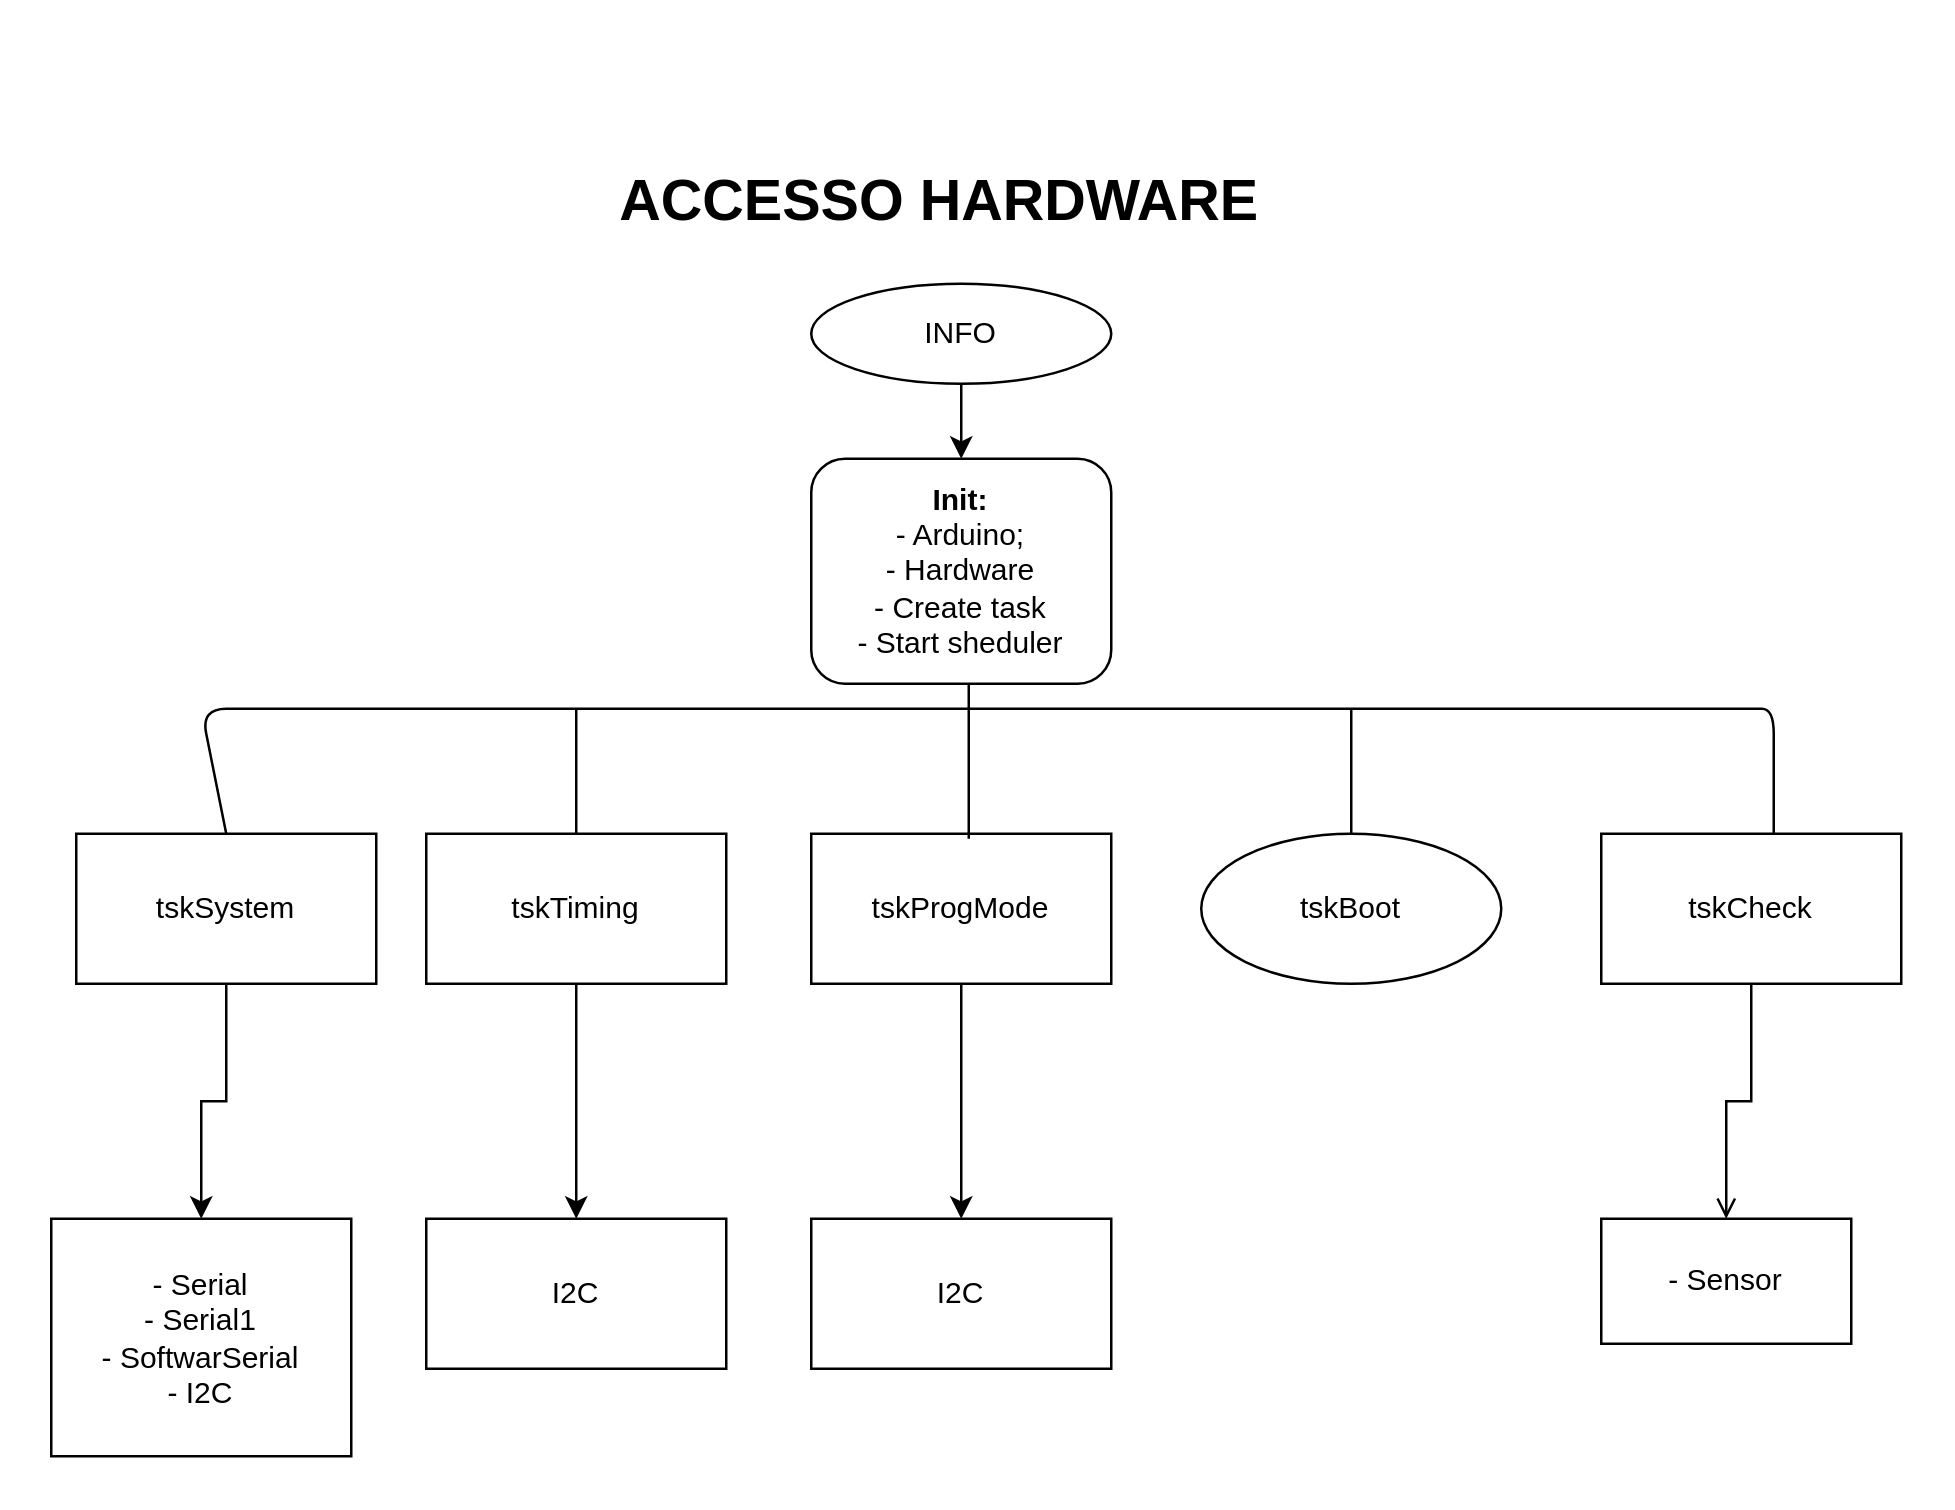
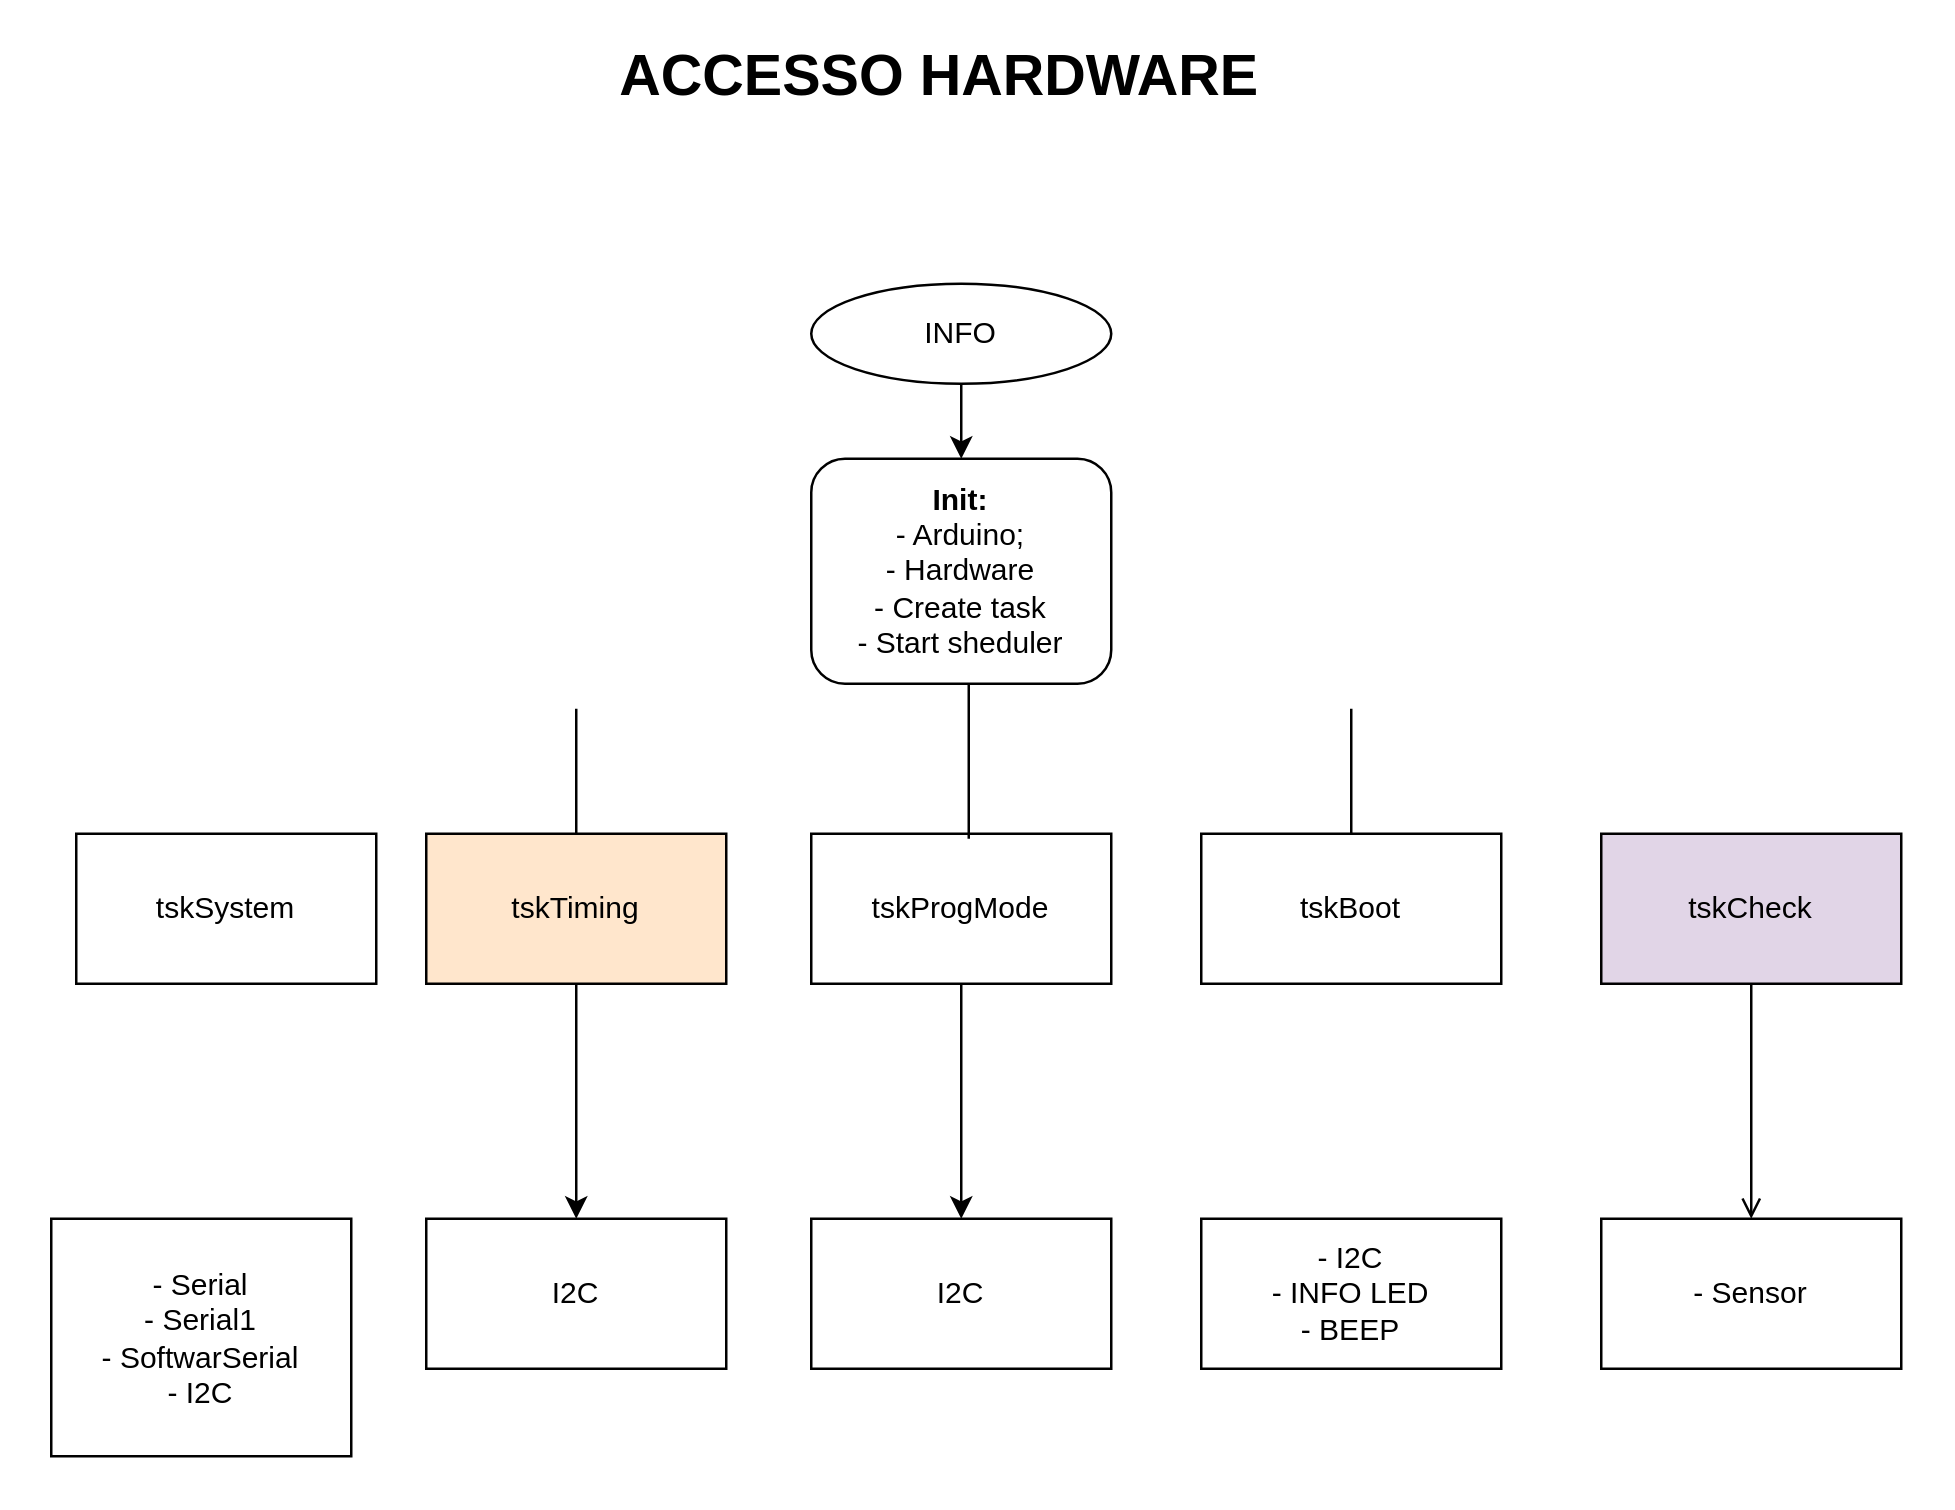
node "ACCESSO HARDWARE": moved (939, 201) -> (939, 76)
edge "tskSystem" -- "tskCheck": removed
node "tskTiming": fillcolor #ffffff -> #ffe6cc
node "tskBoot": shape ellipse -> rectangle
node "tskCheck": fillcolor #ffffff -> #e1d5e7
edge "tskSystem" -> "- Serial - Serial1 - SoftwarSerial - I2C": removed
node "- Sensor": size 250x125 -> 300x150
node "- I2C - INFO LED - BEEP": added
